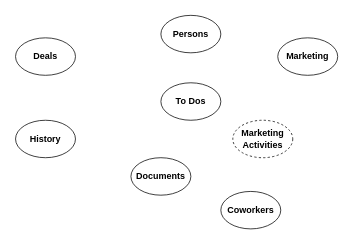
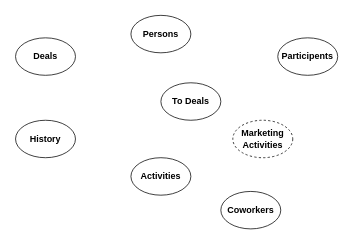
node "Persons": moved (191, 34) -> (161, 34)
node "Marketing": label "Marketing" -> "Participents"
node "To Dos": label "To Dos" -> "To Deals"
node "Documents": label "Documents" -> "Activities"
